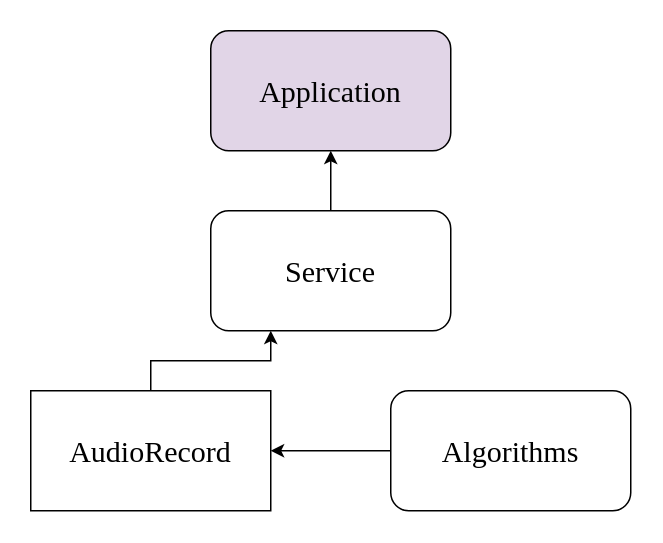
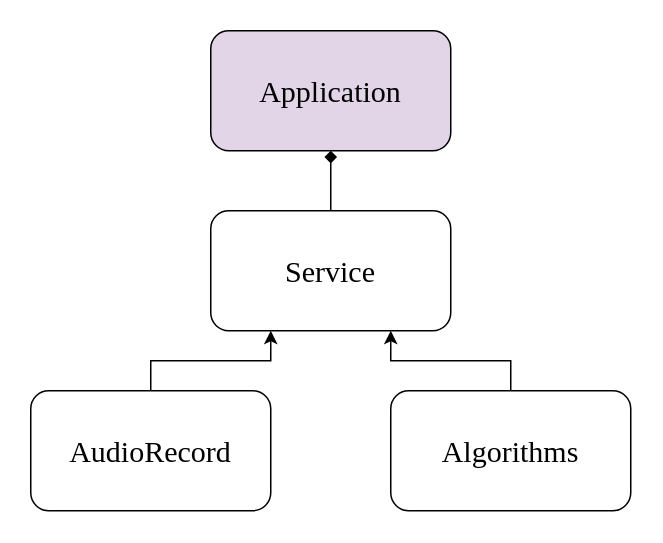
edge "Service" -> "Application": arrowhead classic -> diamond
node "AudioRecord": shape rectangle -> rounded rectangle
edge "Algorithms" -> "AudioRecord": now "Algorithms" -> "Service"
